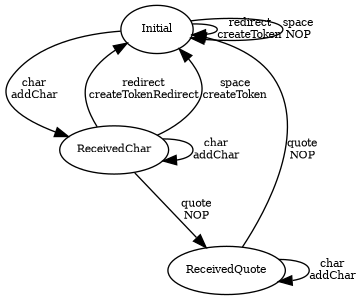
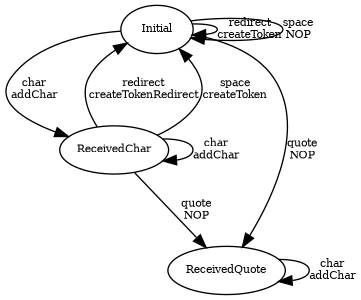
edge "ReceivedQuote" -> "Initial": reversed
